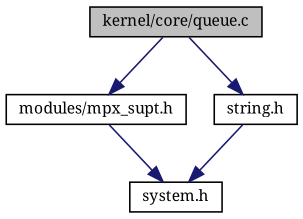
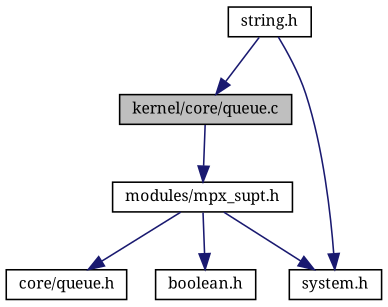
edge "kernel/core/queue.c" -> "string.h": reversed
node "core/queue.h": added
node "boolean.h": added
